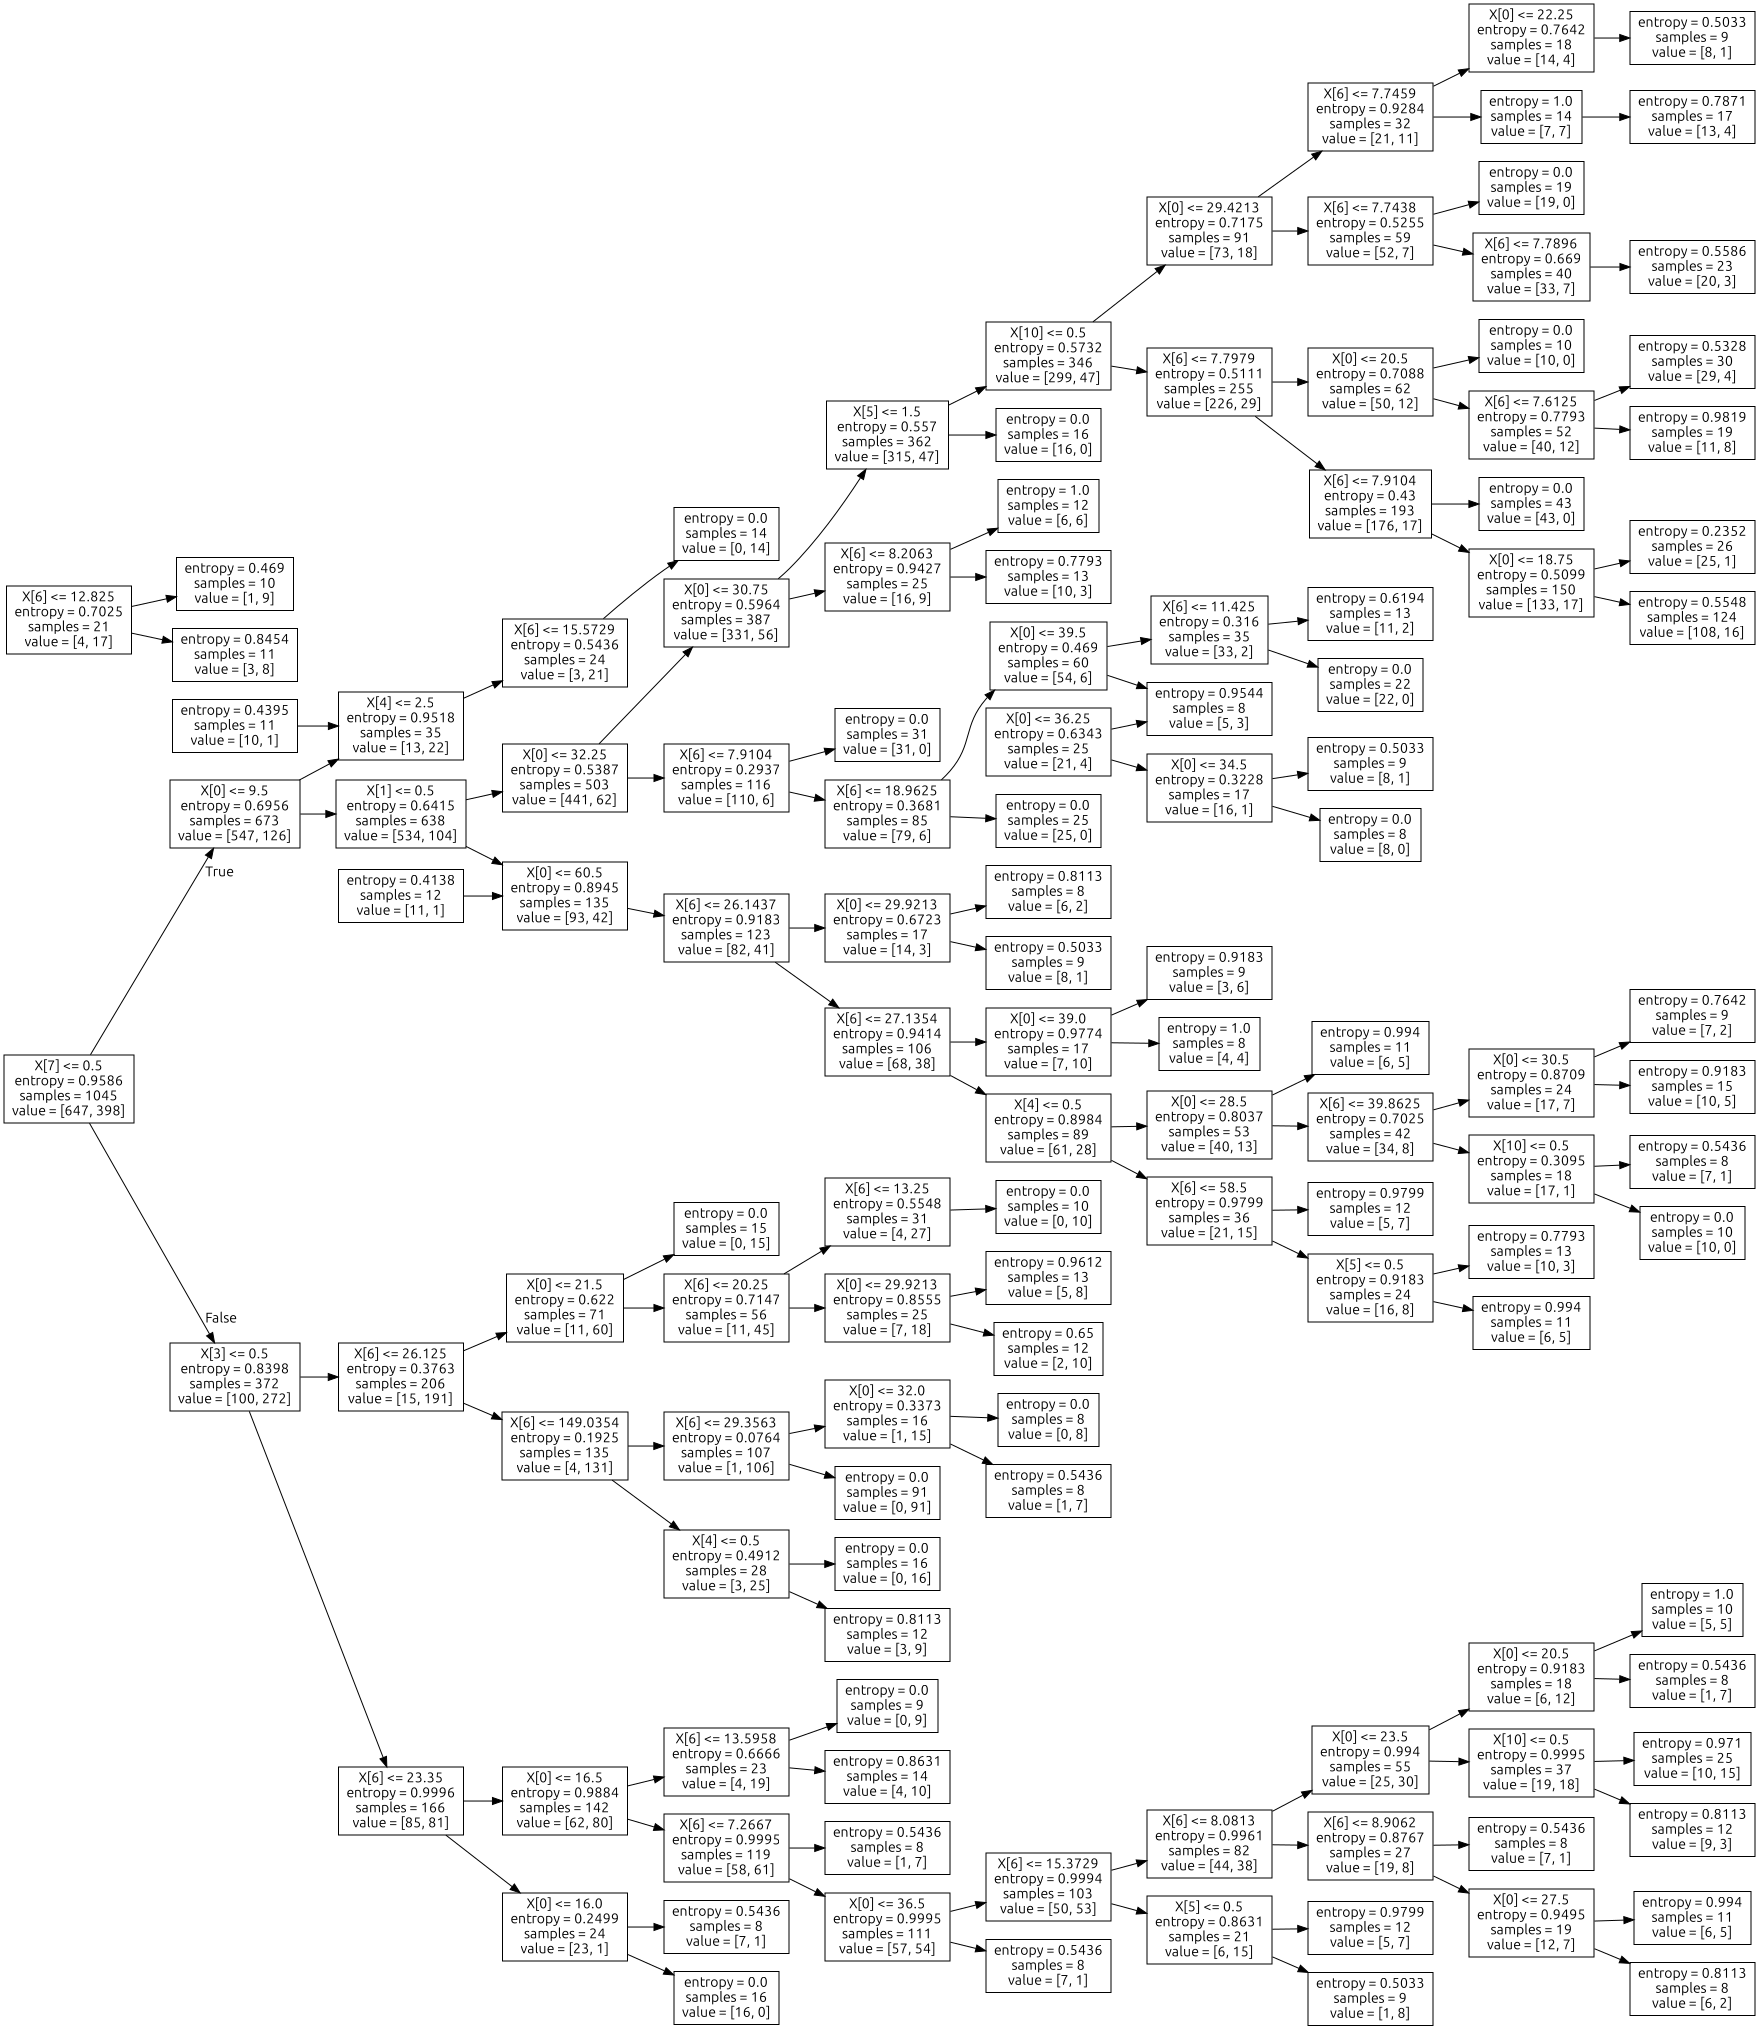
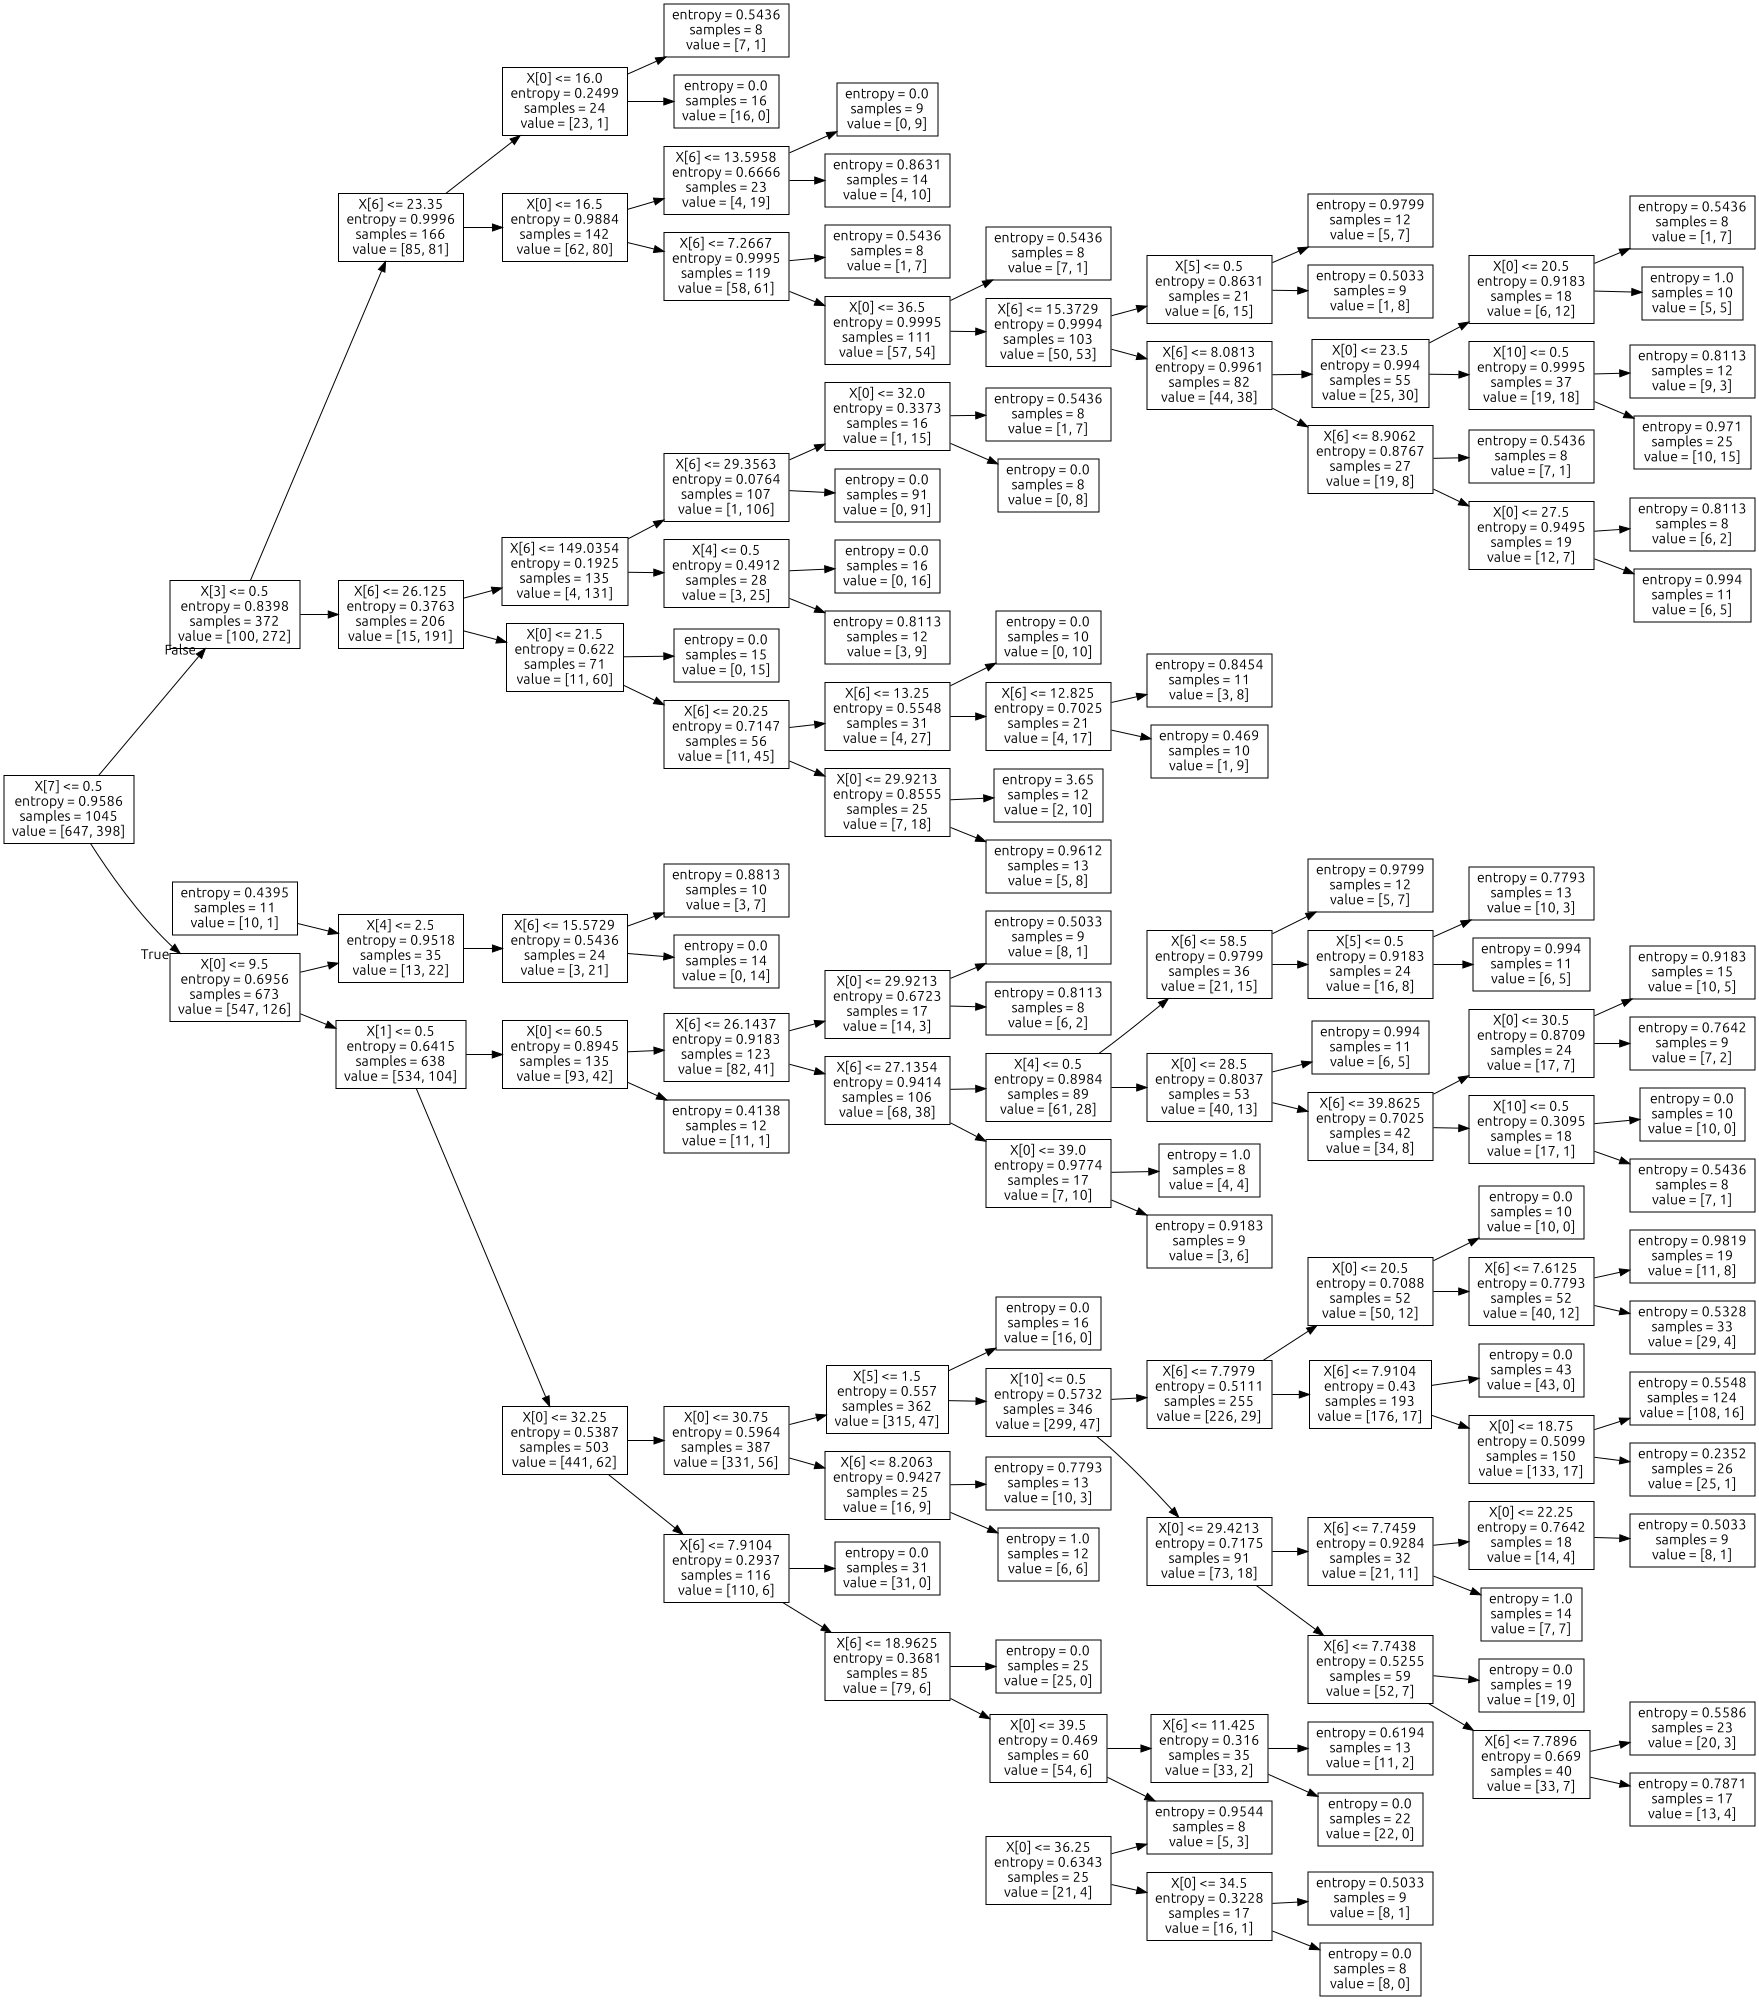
edge "entropy = 1.0 samples = 14 value = [7, 7]" -> "entropy = 0.7871 samples = 17 value = [13, 4]": now "X[6] <= 7.7896 entropy = 0.669 samples = 40 value = [33, 7]" -> "entropy = 0.7871 samples = 17 value = [13, 4]"
node "entropy = 0.5328 samples = 30 value = [29, 4]": label "entropy = 0.5328 samples = 30 value = [29, 4]" -> "entropy = 0.5328 samples = 33 value = [29, 4]"
node "X[0] <= 20.5 entropy = 0.7088 samples = 62 value = [50, 12]": label "X[0] <= 20.5 entropy = 0.7088 samples = 62 value = [50, 12]" -> "X[0] <= 20.5 entropy = 0.7088 samples = 52 value = [50, 12]"
edge "X[6] <= 13.25 entropy = 0.5548 samples = 31 value = [4, 27]" -> "X[6] <= 12.825 entropy = 0.7025 samples = 21 value = [4, 17]": added
node "entropy = 0.8813 samples = 10 value = [3, 7]": added
edge "entropy = 0.4138 samples = 12 value = [11, 1]" -> "X[0] <= 60.5 entropy = 0.8945 samples = 135 value = [93, 42]": reversed
node "entropy = 0.65 samples = 12 value = [2, 10]": label "entropy = 0.65 samples = 12 value = [2, 10]" -> "entropy = 3.65 samples = 12 value = [2, 10]"
